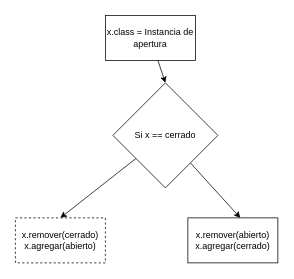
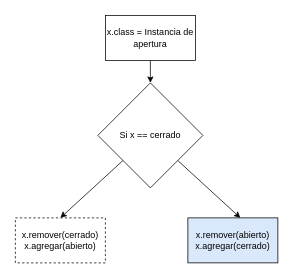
node "Si x == cerrado": moved (165, 135) -> (150, 135)
node "x.remover(abierto) x.agregar(cerrado)": fillcolor #ffffff -> #dae8fc
